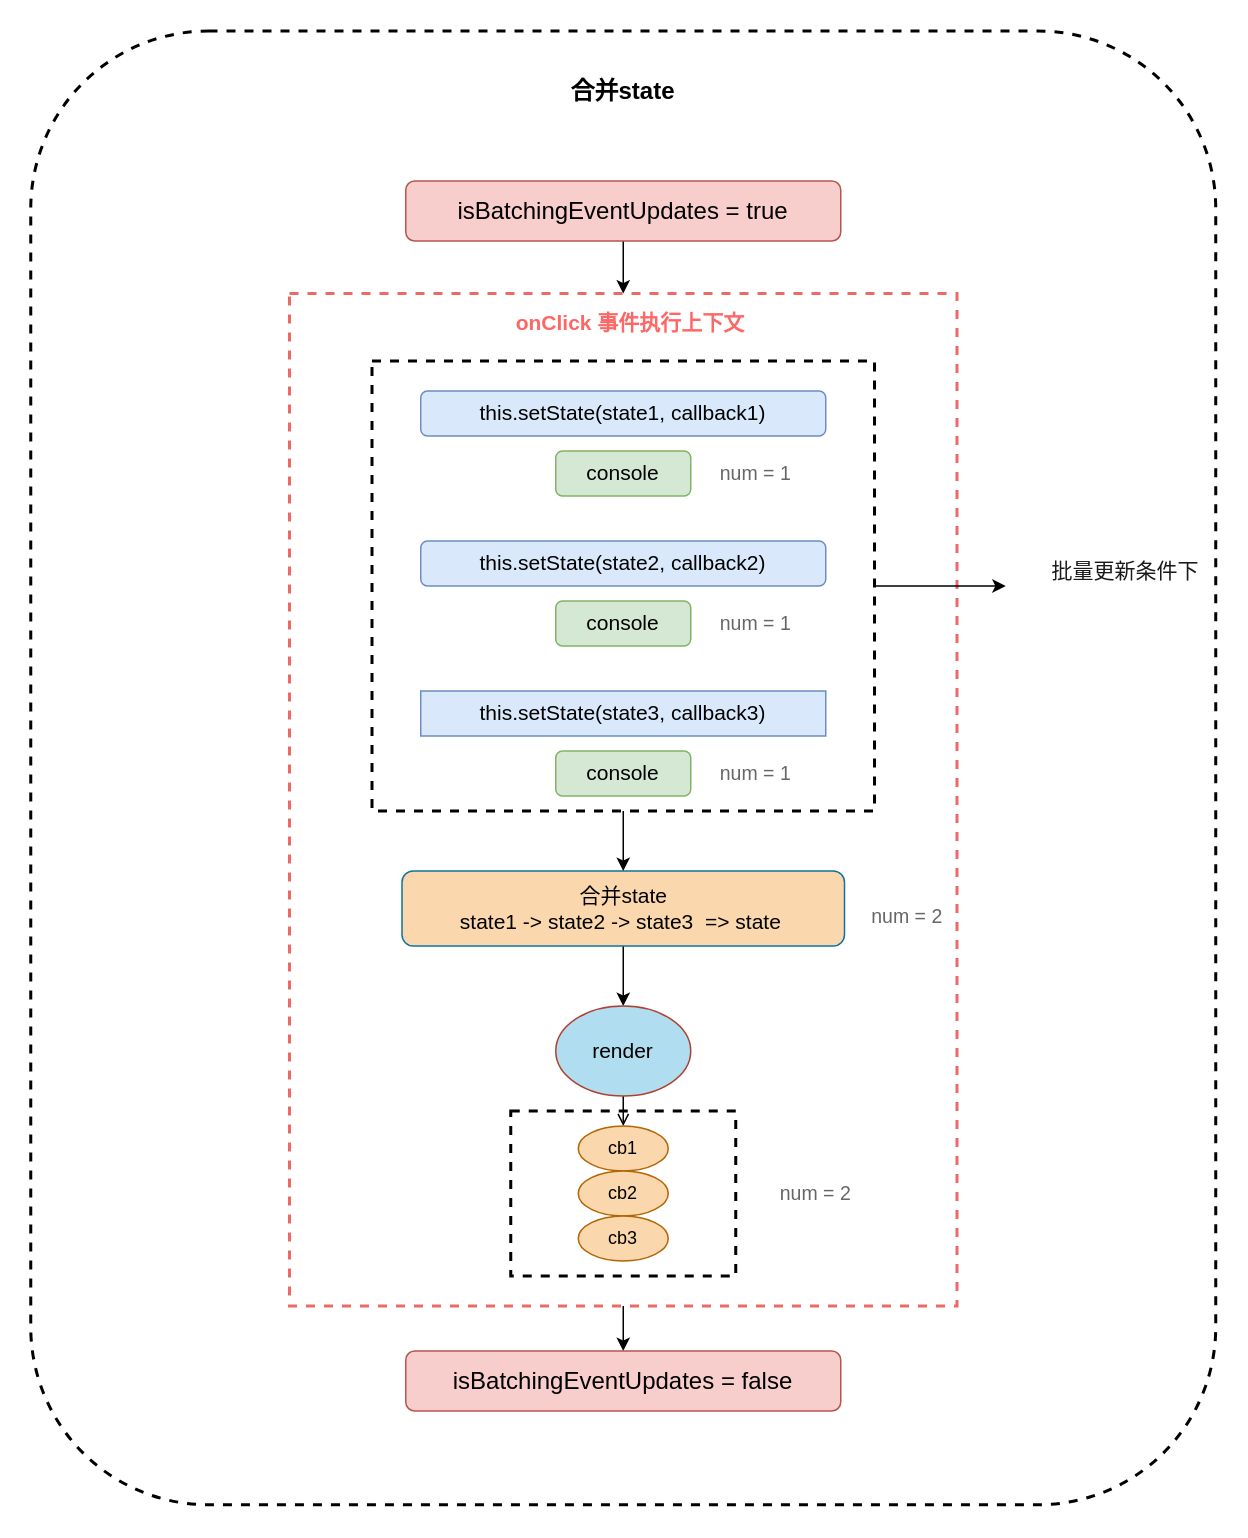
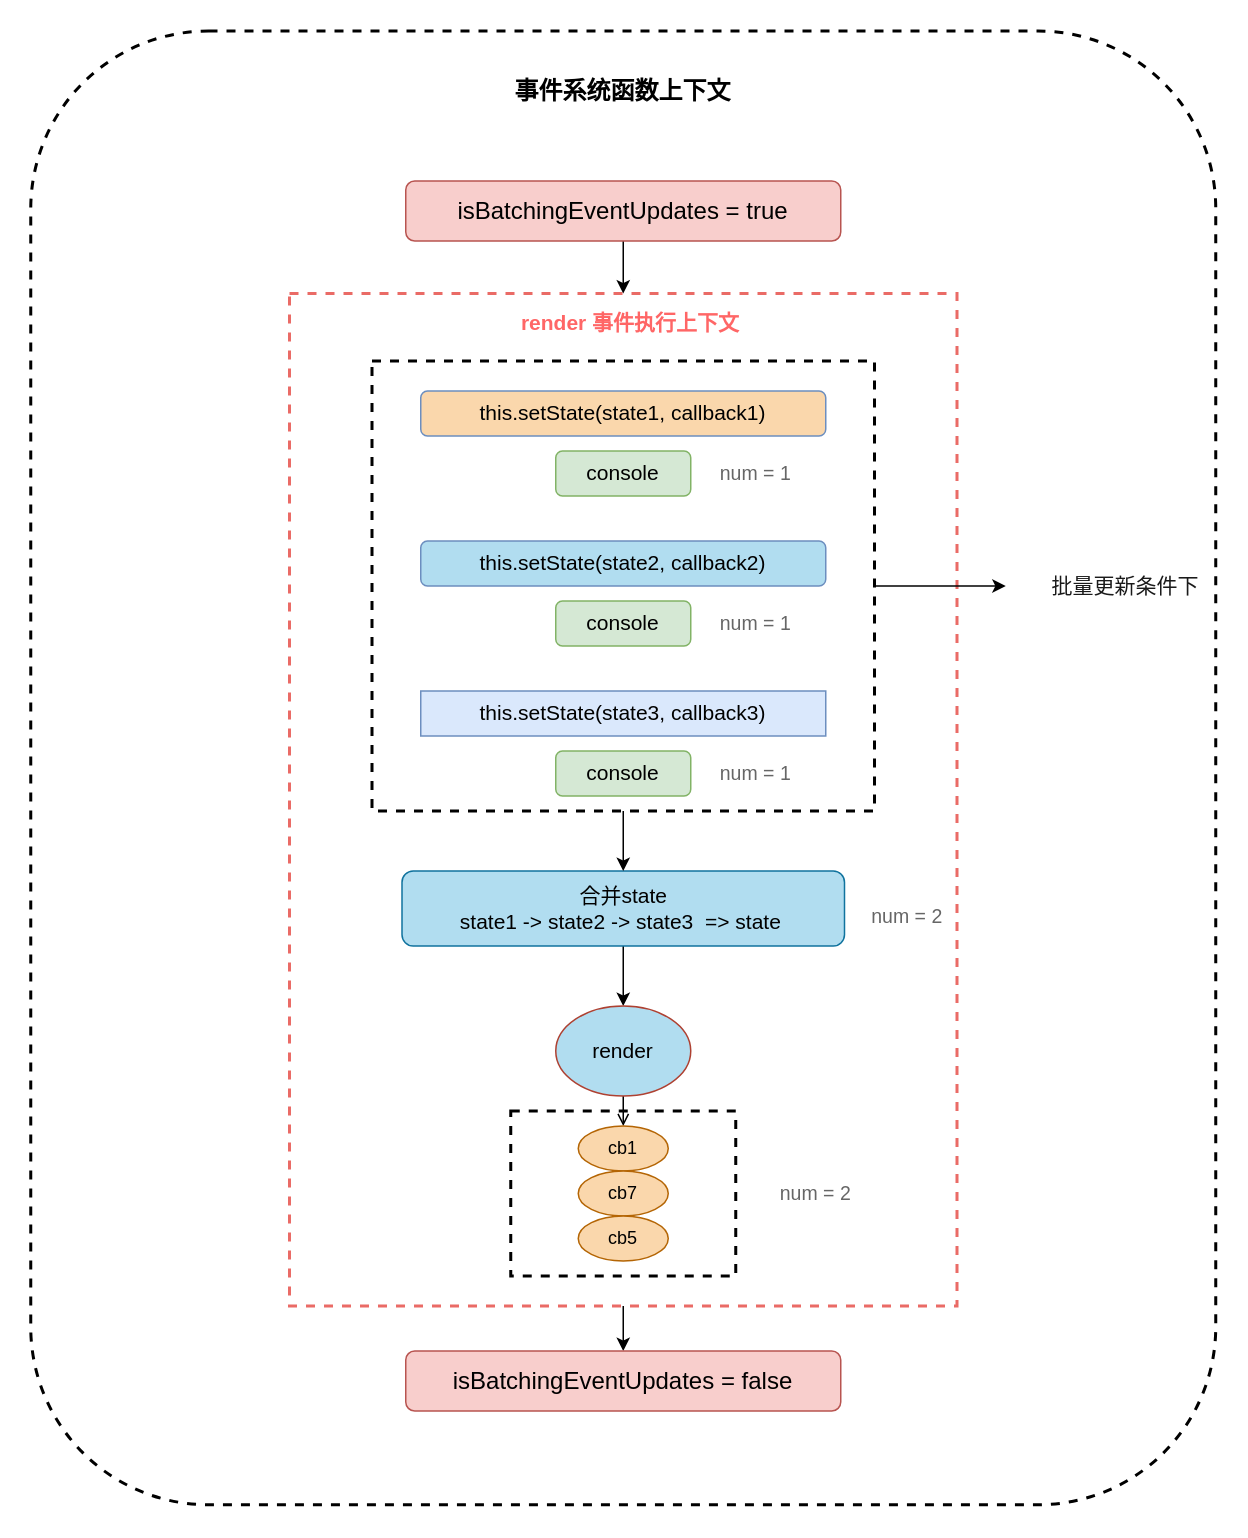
node "合并state": label "合并state" -> "事件系统函数上下文"
node "onClick 事件执行上下文": label "onClick 事件执行上下文" -> "render 事件执行上下文"
node "this.setState(state1, callback1)": fillcolor #dae8fc -> #fad7ac
node "this.setState(state2, callback2)": fillcolor #dae8fc -> #b1ddf0
node "批量更新条件下": moved (1126, 571) -> (1126, 586)
node "合并state state1 -> state2 -> state3 => state": fillcolor #fad7ac -> #b1ddf0
node "cb2": label "cb2" -> "cb7"
node "cb3": label "cb3" -> "cb5"
